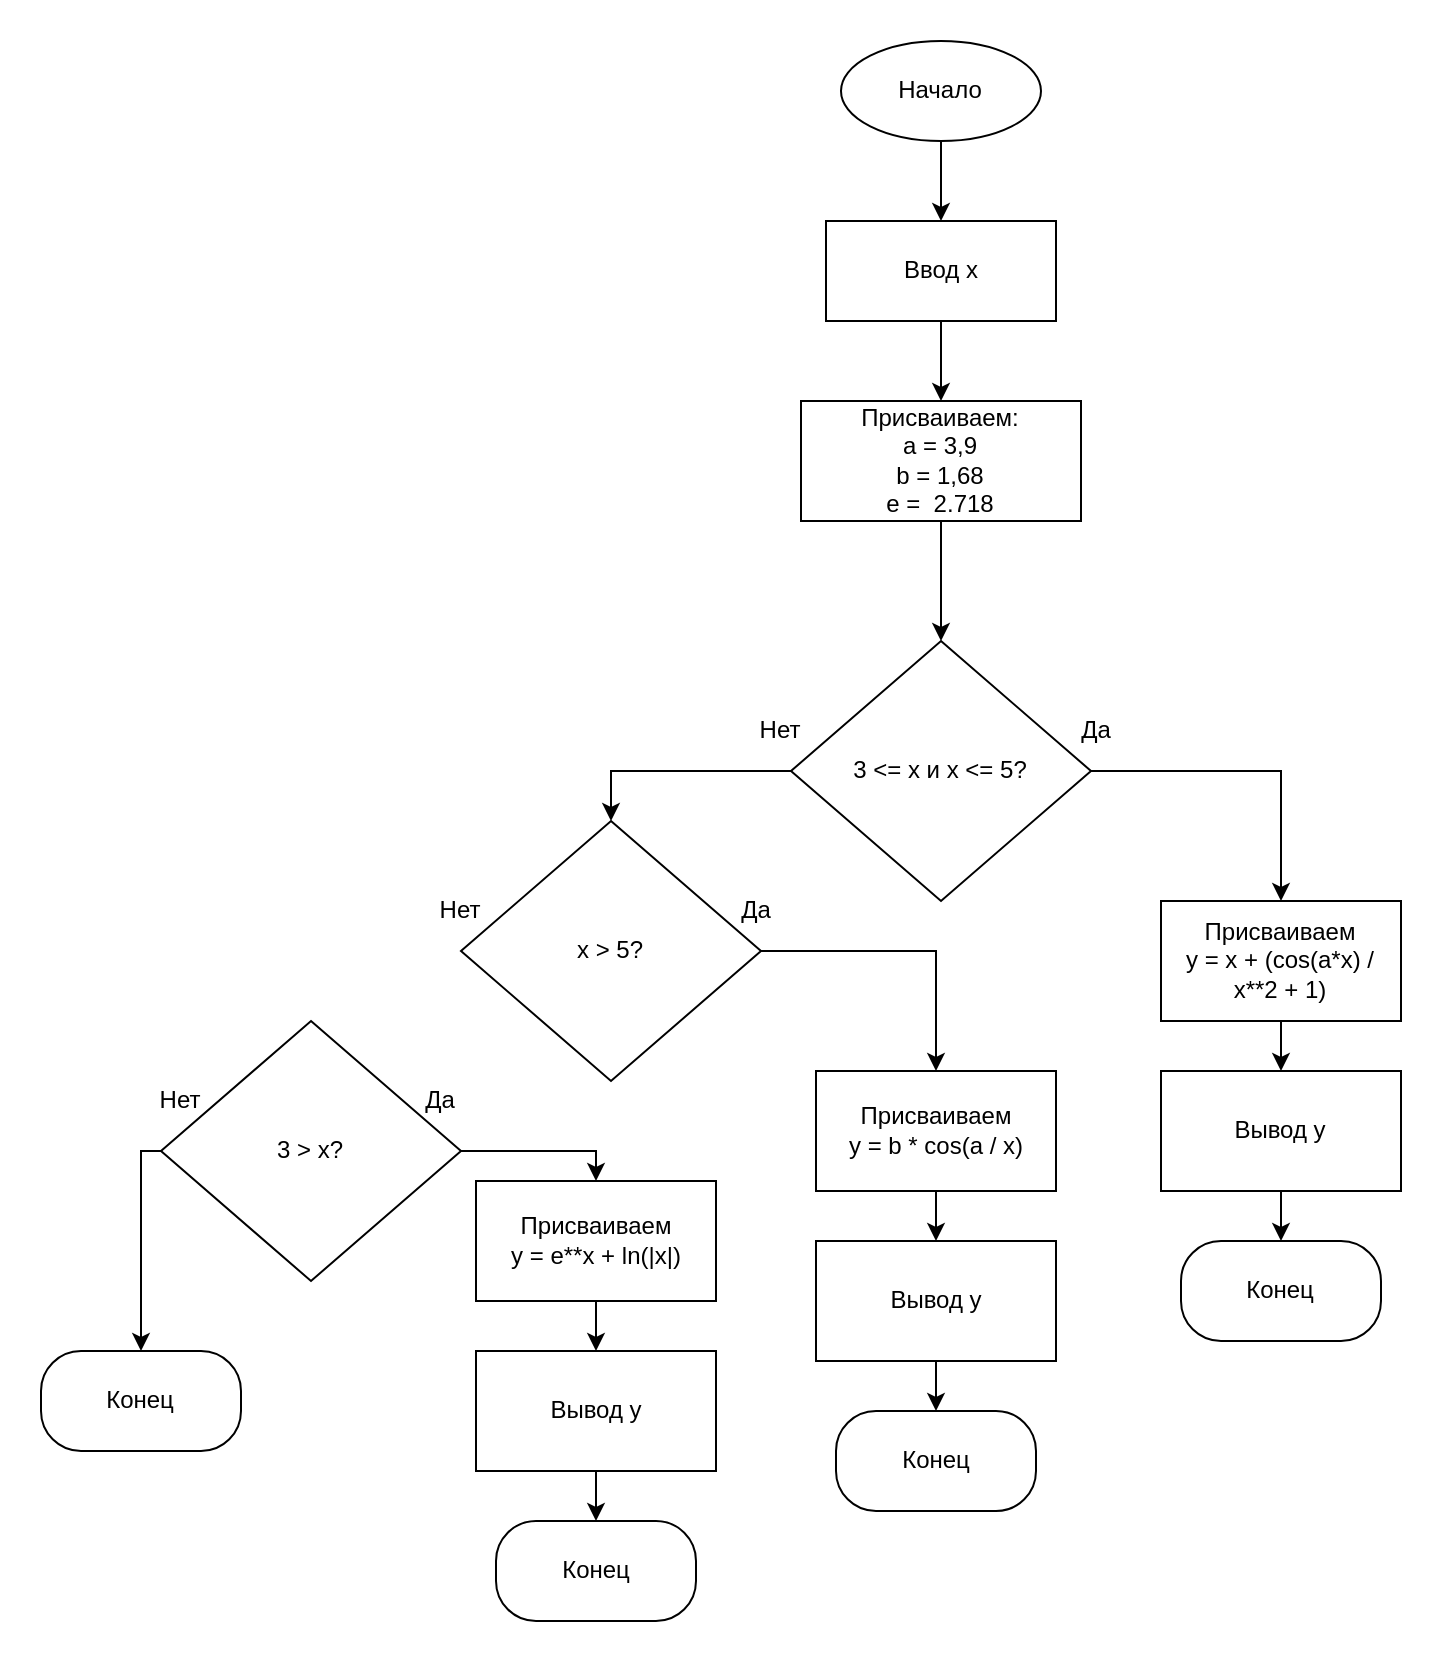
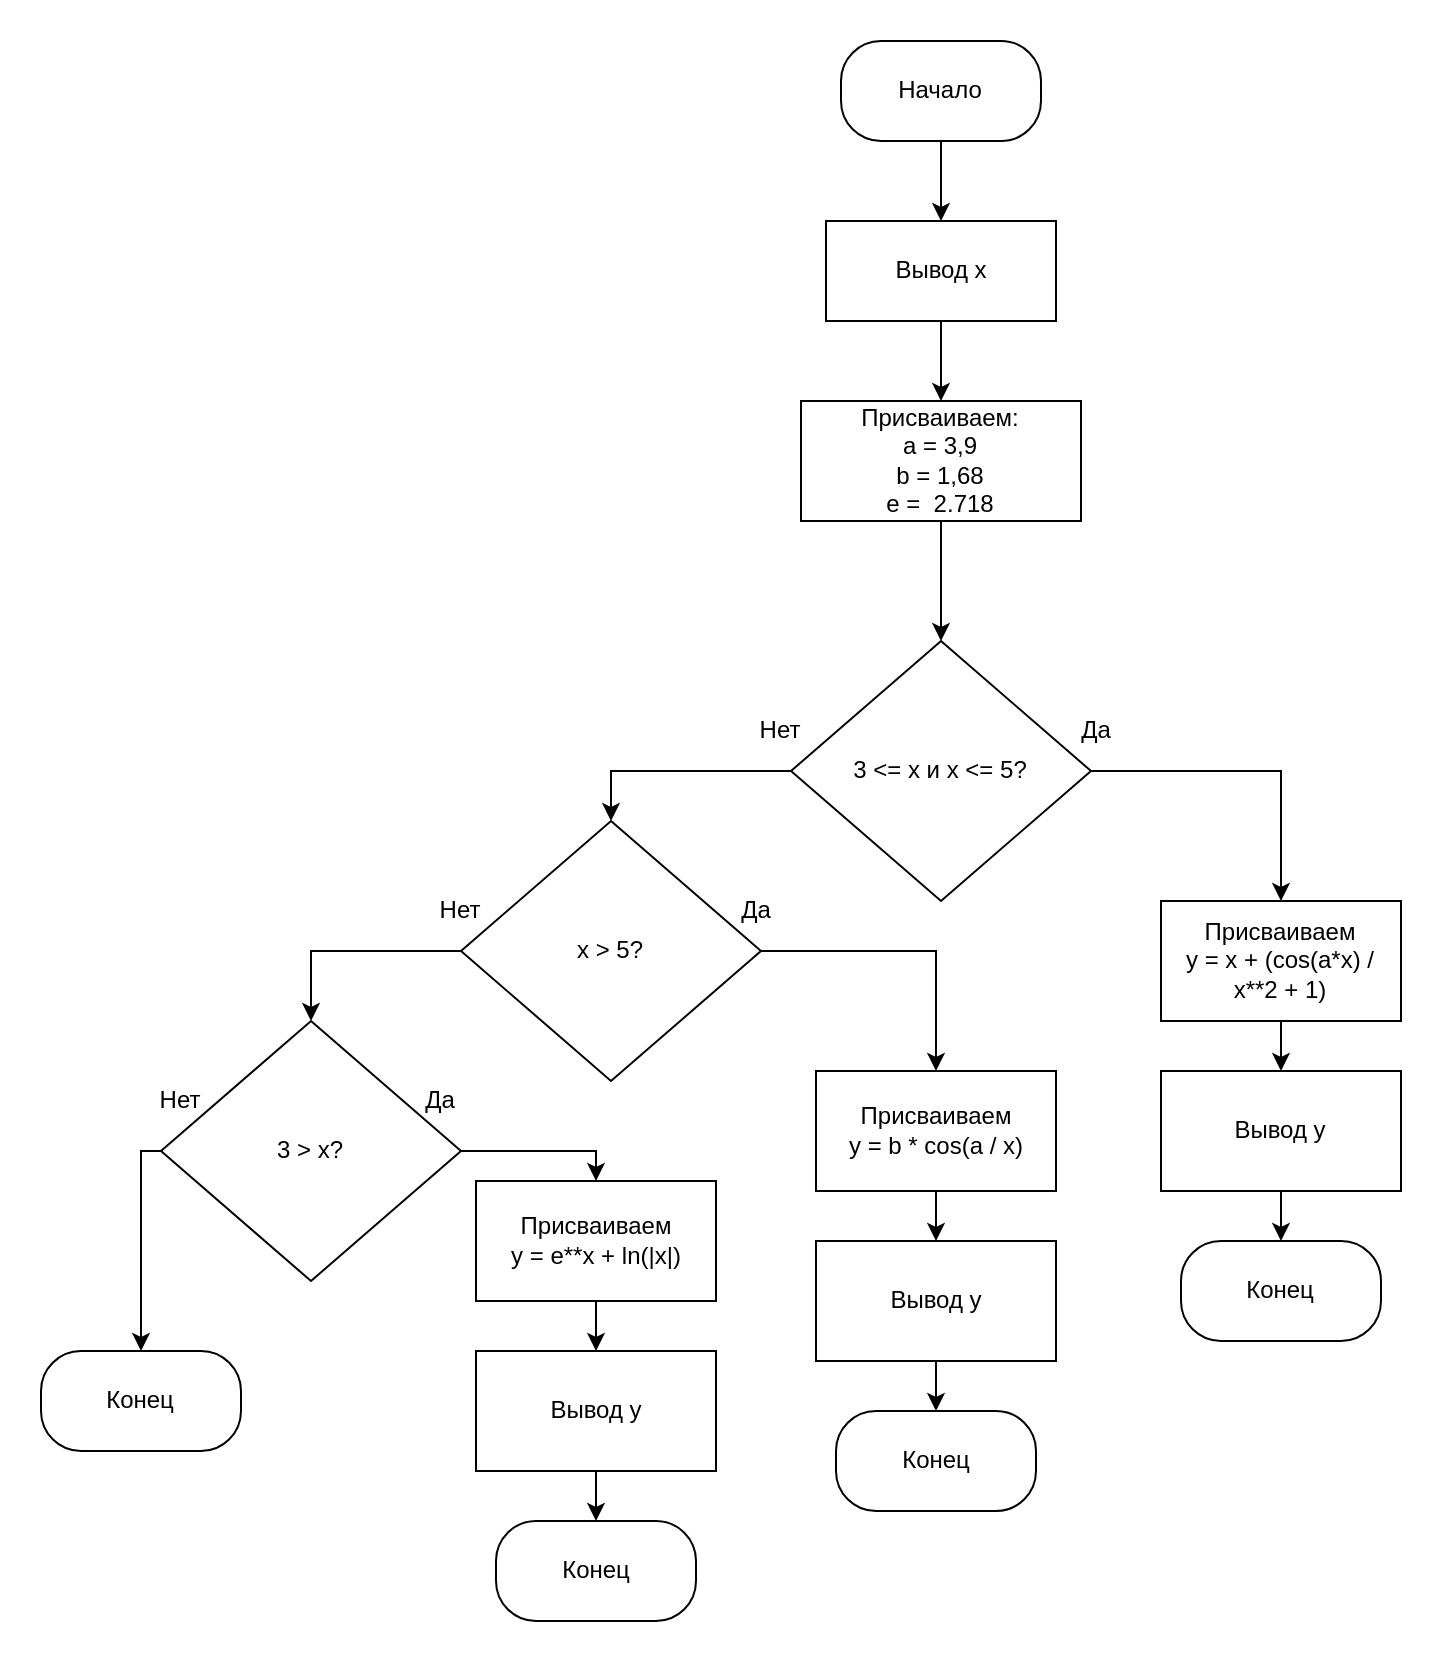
node "Начало": shape ellipse -> rounded rectangle
node "Ввод x": label "Ввод x" -> "Вывод x"
edge "x > 5?" -> "3 > x?": added
